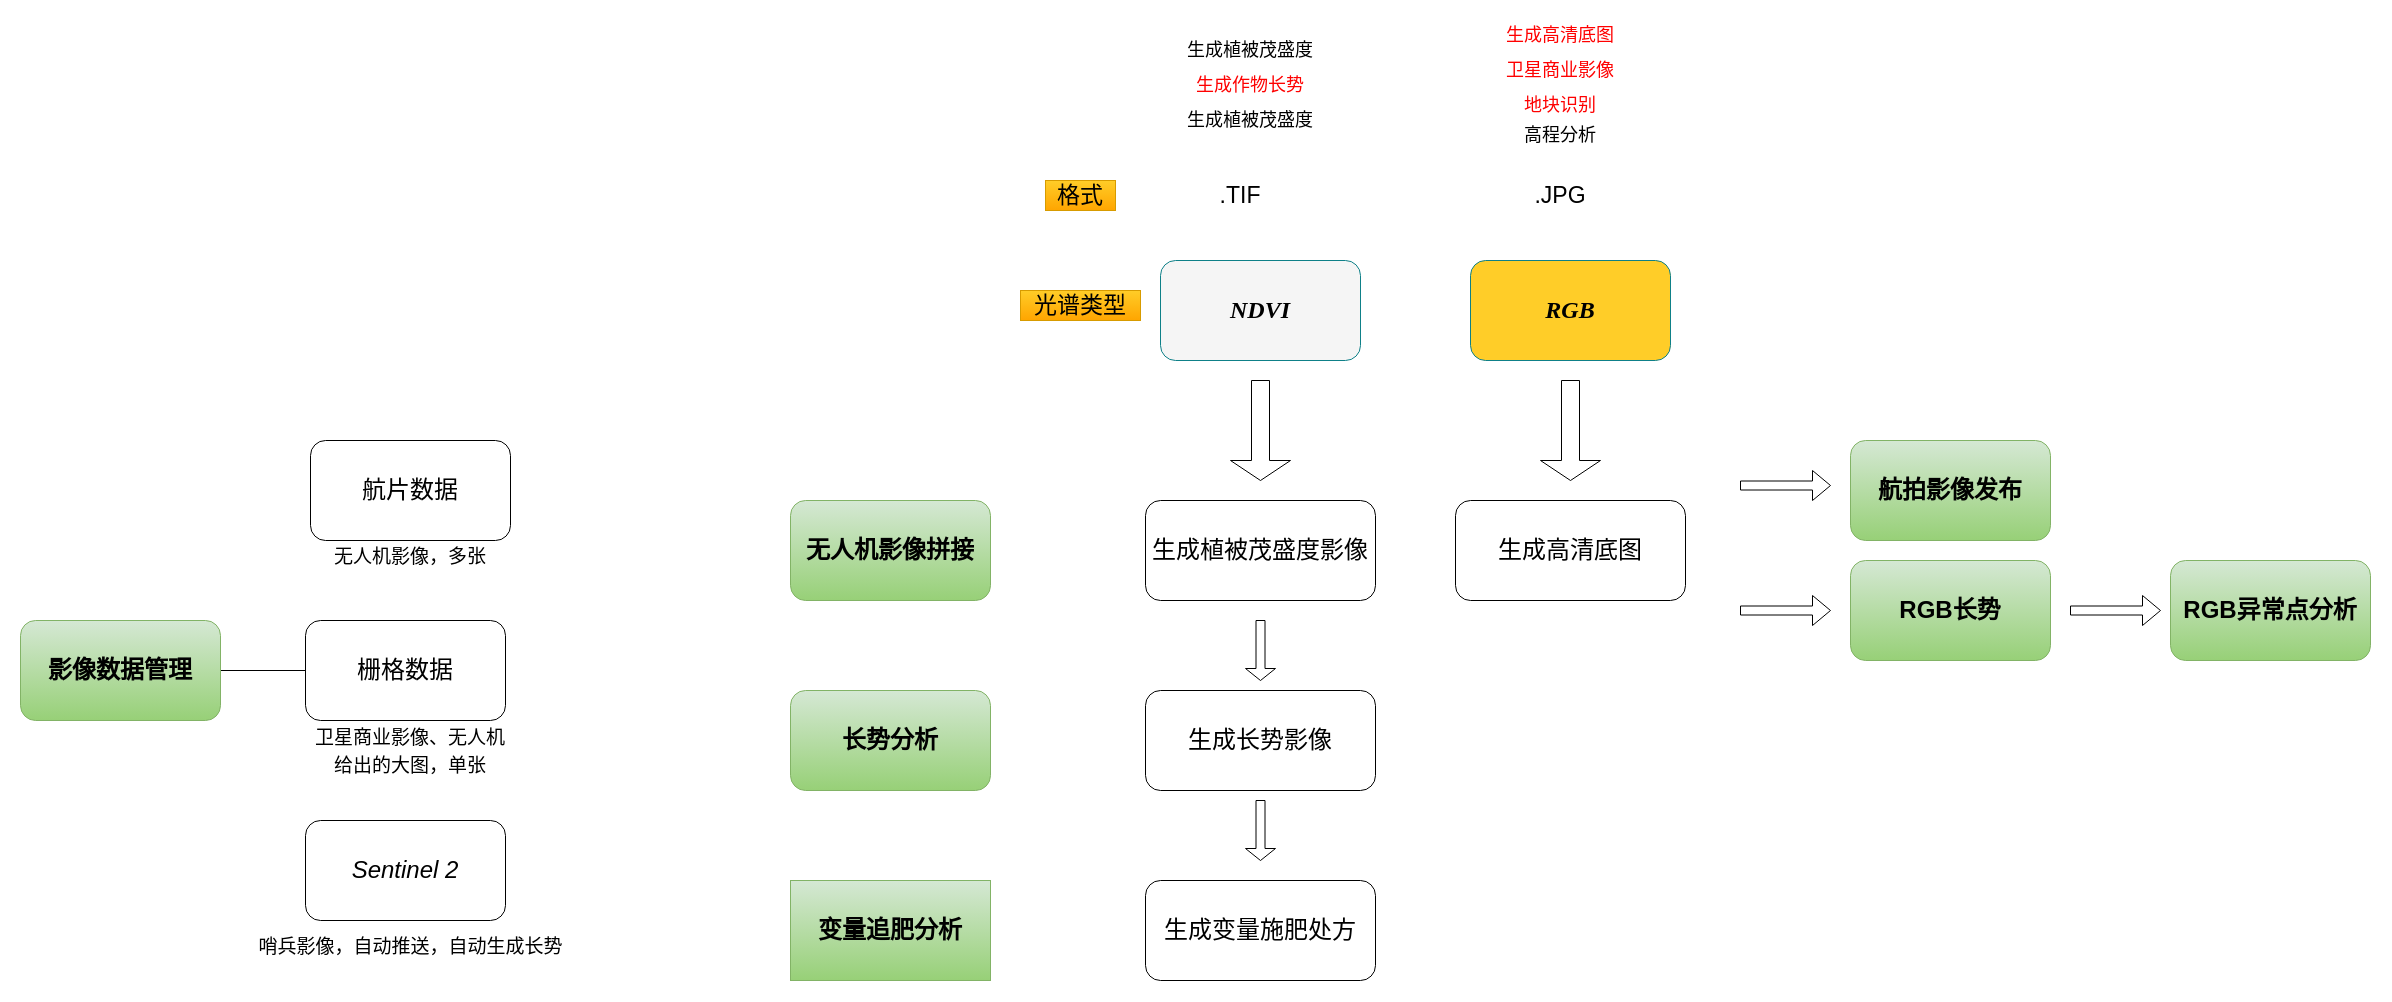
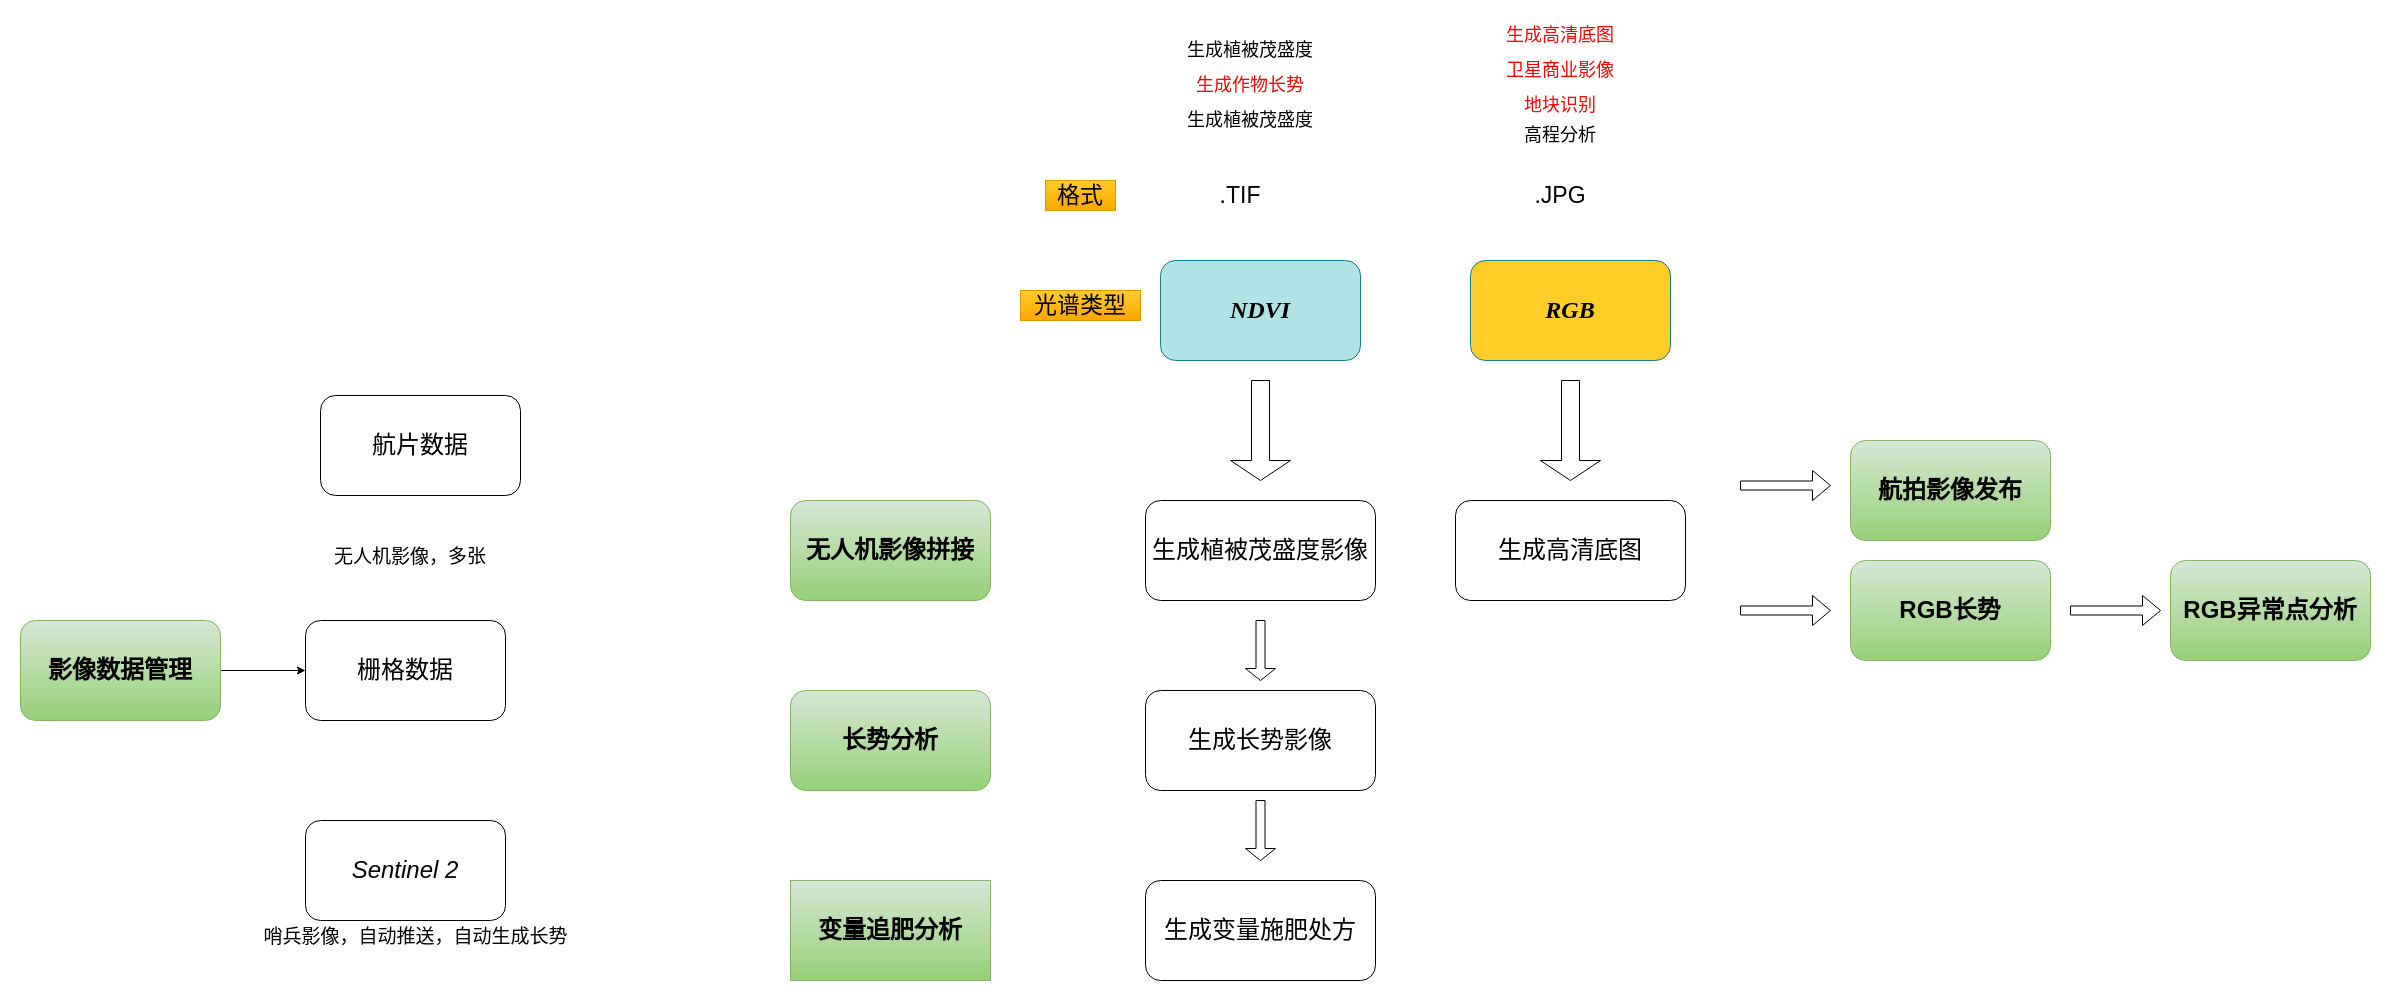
node "NDVI": fillcolor #f5f5f5 -> #b0e3e6
node "航片数据": moved (411, 491) -> (421, 446)
edge "影像数据管理" -- "栅格数据": arrowhead none -> classic
node "卫星商业影像、无人机 给出的大图，单张": removed
node "哨兵影像，自动推送，自动生成长势": moved (411, 946) -> (416, 936)
